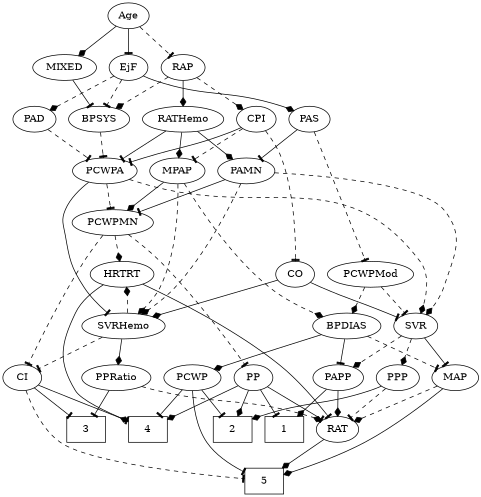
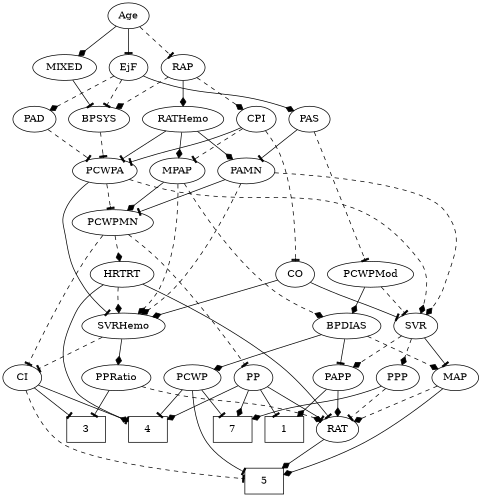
edge "PCWPMod" -> "BPDIAS": style dashed -> solid
edge "SVRHemo" -> "HRTRT": reversed
edge "BPDIAS" -> "MAP": arrowhead tee -> diamond
node "2": label "2" -> "7"
